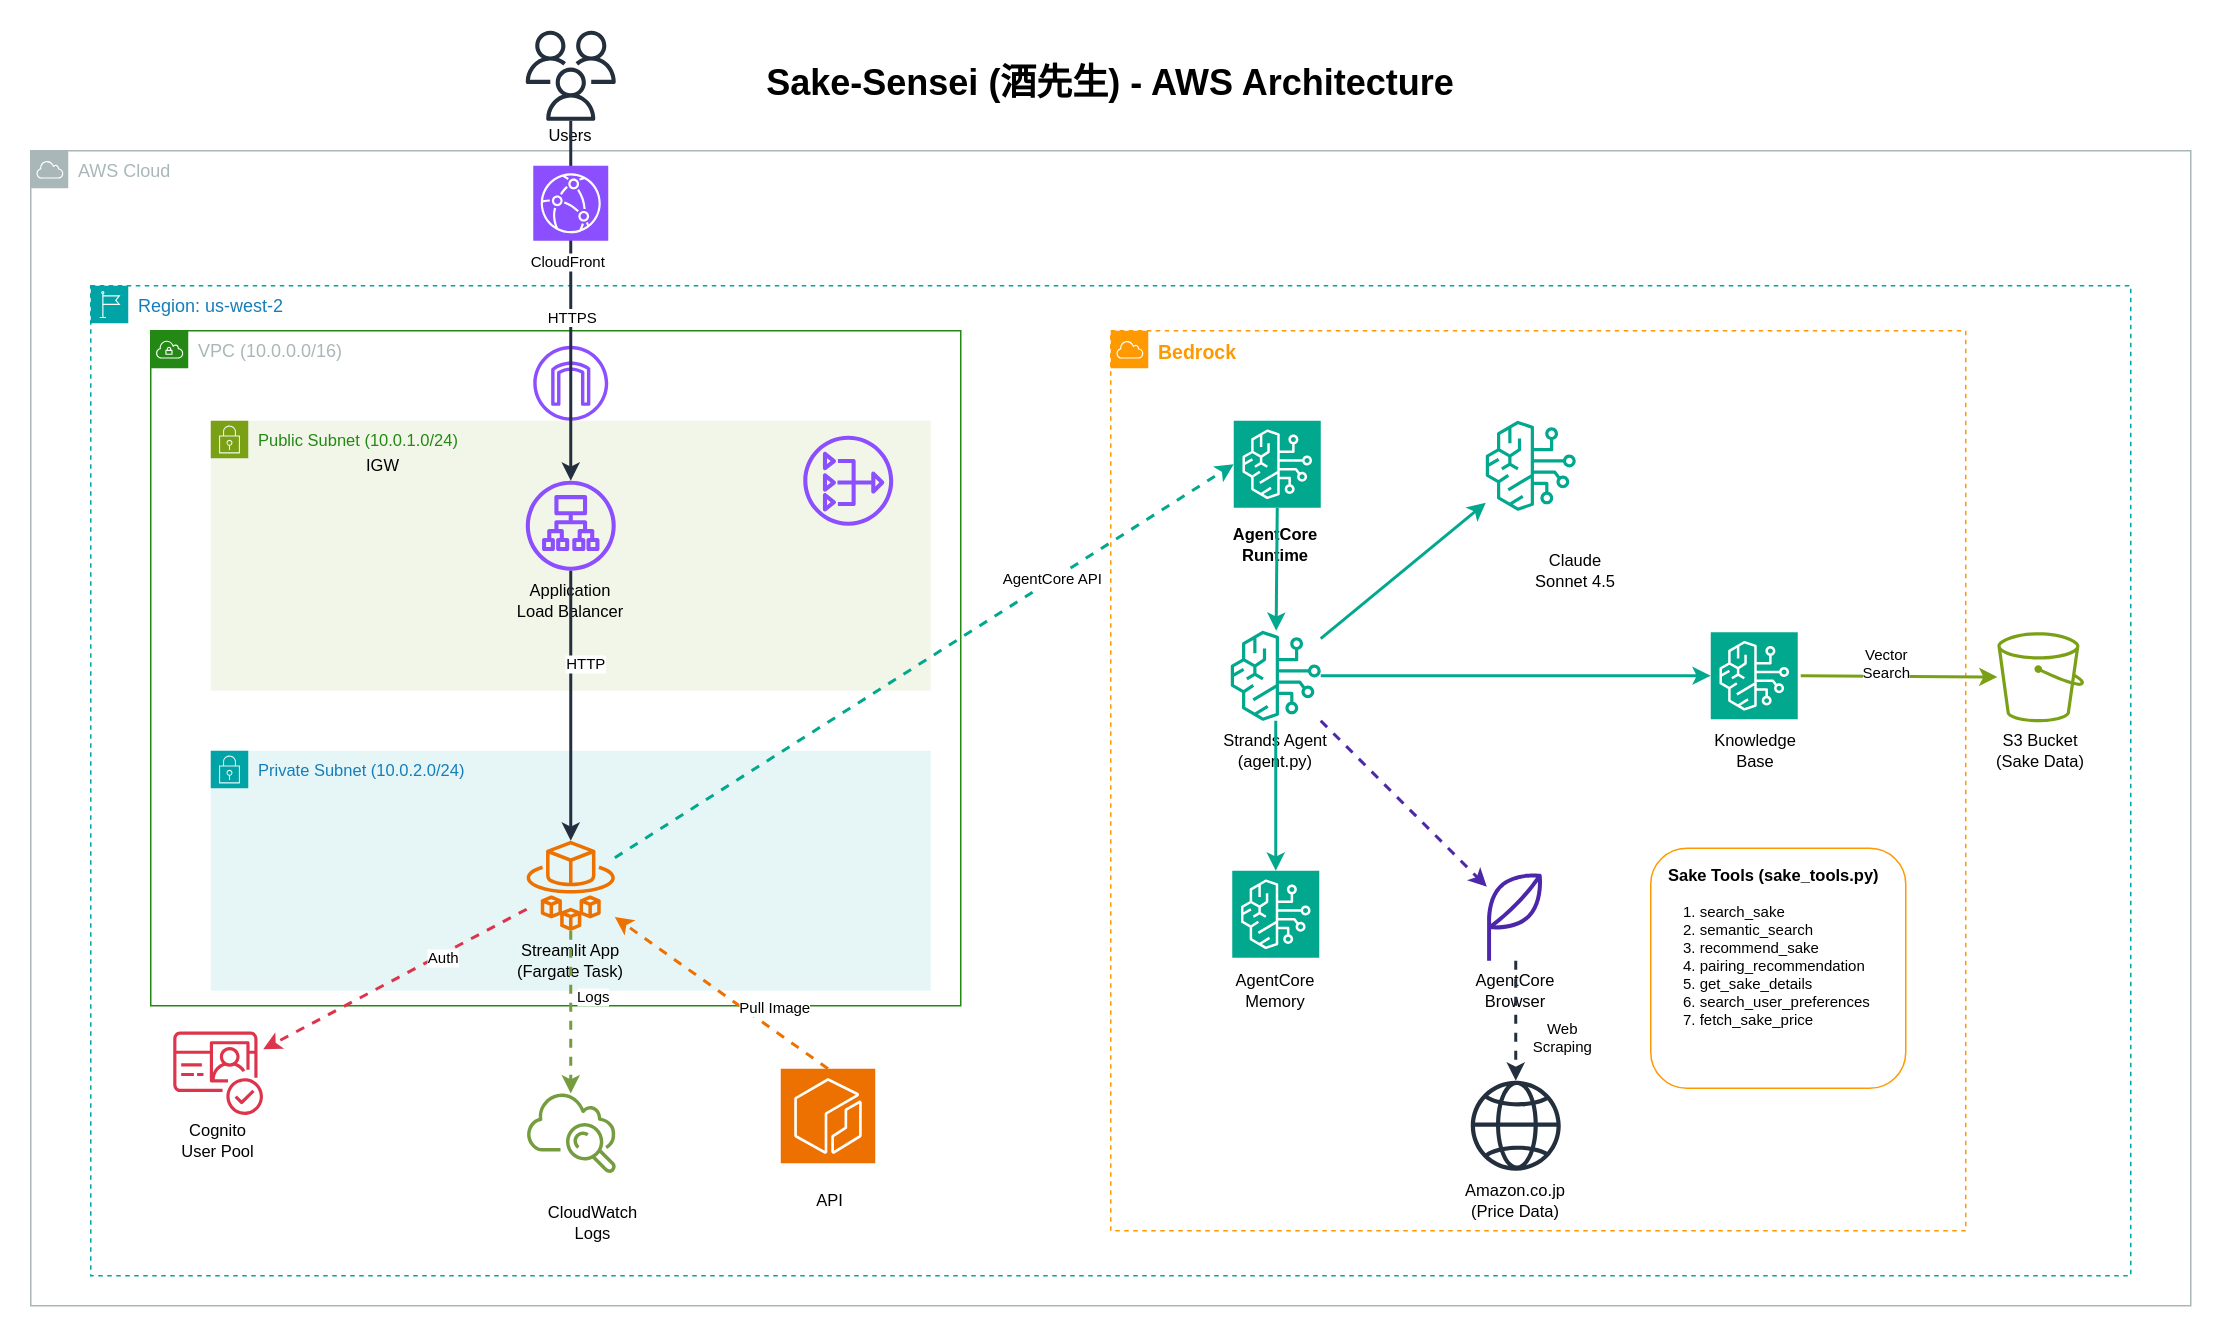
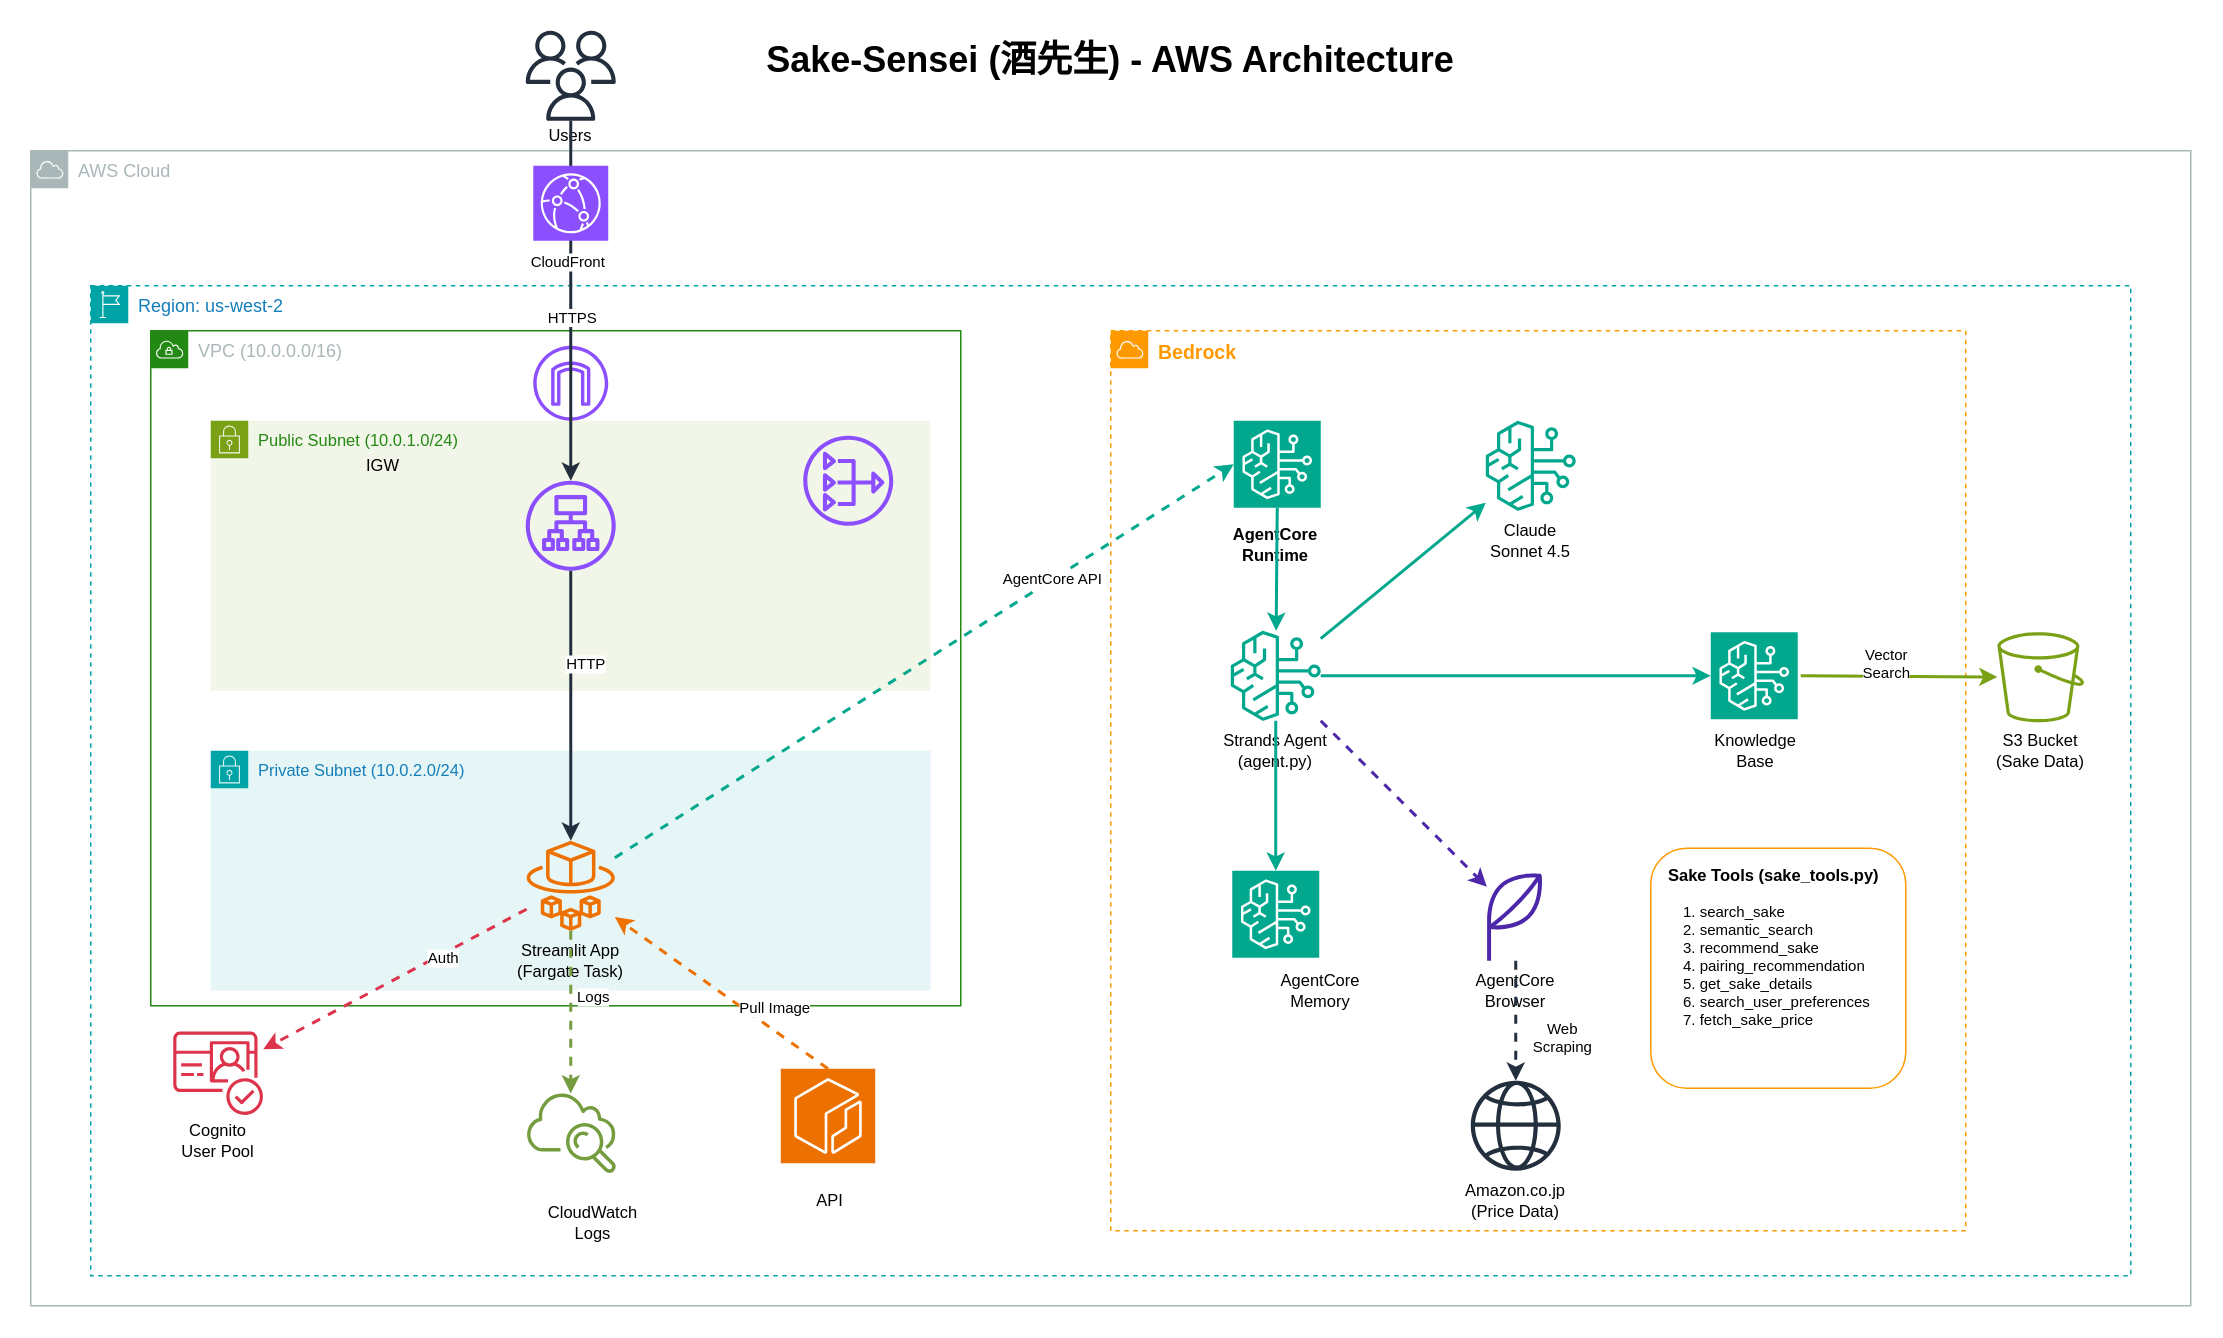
node "Sake-Sensei (酒先生) - AWS Architecture": moved (1111, 83) -> (1111, 61)
node "Claude Sonnet 4.5": moved (1576, 571) -> (1531, 541)
node "Application Load Balancer": removed
node "AgentCore Memory": moved (1276, 991) -> (1321, 991)
